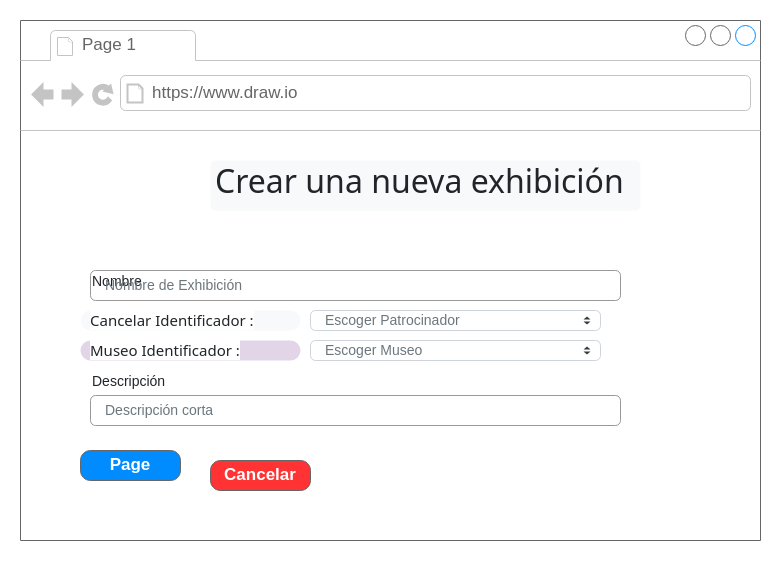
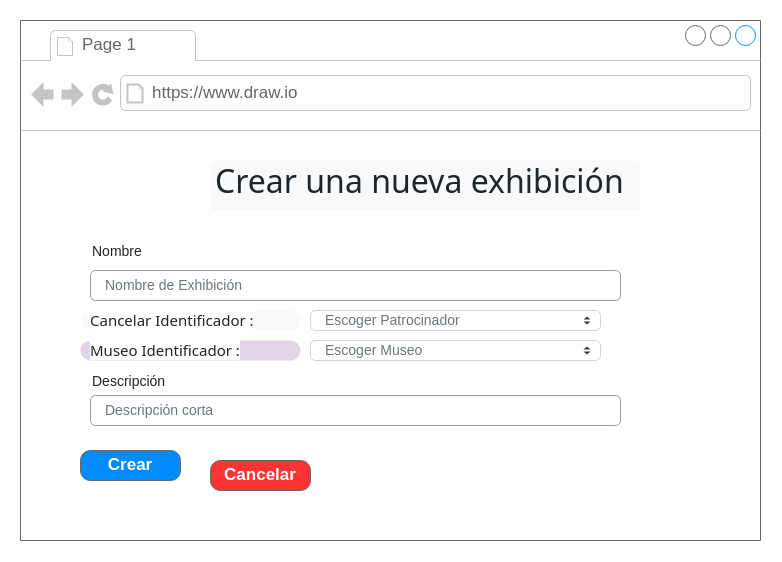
node "Nombre": moved (221, 281) -> (221, 251)
node "Page": label "Page" -> "Crear"
